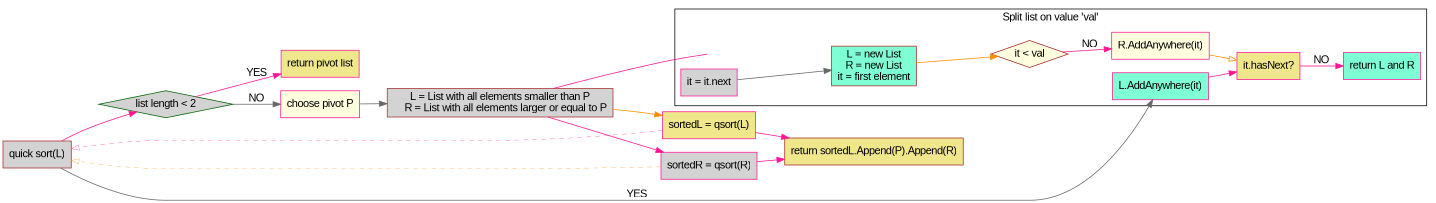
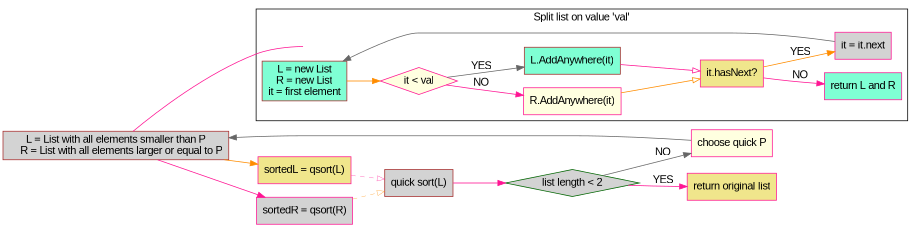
node "it < val": color brown -> deeppink
edge "it.hasNext?" -> "it = it.next": added, label "YES"
node "return pivot list": label "return pivot list" -> "return original list"
edge "L.AddAnywhere(it)" -> "it.hasNext?": arrowhead normal -> onormal
node "L.AddAnywhere(it)": color deeppink -> brown
node "choose pivot P": label "choose pivot P" -> "choose quick P"
node "return sortedL.Append(P).Append(R)": removed
edge "quick sort(L)" -> "L.AddAnywhere(it)": now "it < val" -> "L.AddAnywhere(it)"
